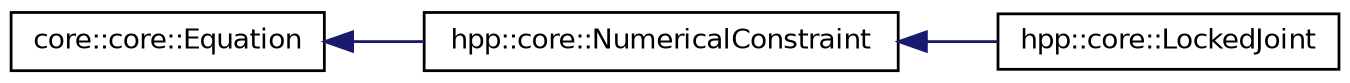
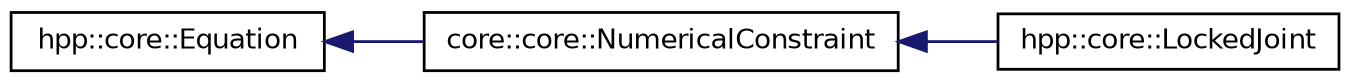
node "core::core::Equation": label "core::core::Equation" -> "hpp::core::Equation"
node "hpp::core::NumericalConstraint": label "hpp::core::NumericalConstraint" -> "core::core::NumericalConstraint"
